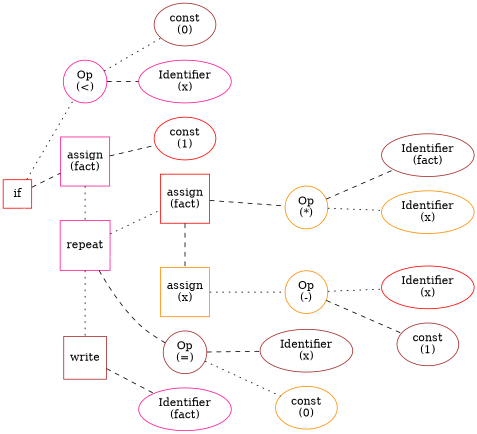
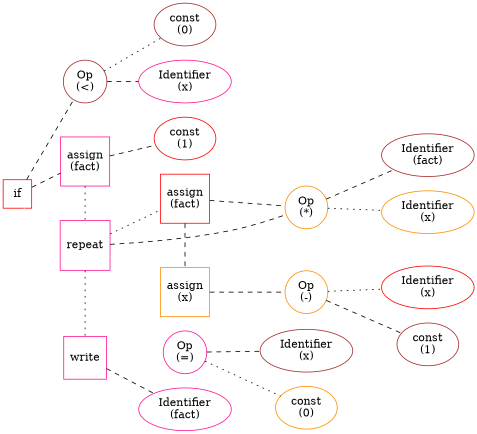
node "Op (<)": color deeppink -> brown
edge "Op (<)" -- "if": style dotted -> dashed
edge "assign (x)" -- "Op (-)": style dotted -> dashed
edge "repeat" -- "Op (=)": now "repeat" -- "Op (*)"
node "Op (=)": color brown -> deeppink
node "write": color brown -> deeppink
